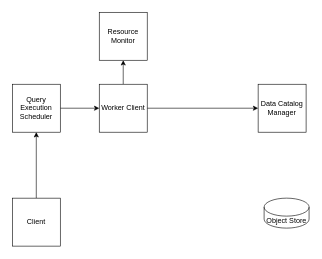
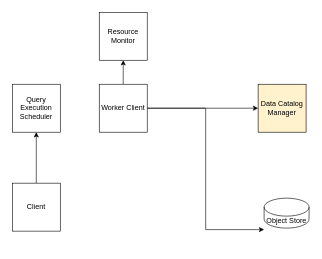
edge "Query Execution Scheduler" -> "Worker Client": removed
node "Data Catalog Manager": fillcolor #ffffff -> #fff2cc
edge "Worker Client" -> "Object Store": added
node "Client": moved (36, 222) -> (36, 207)
